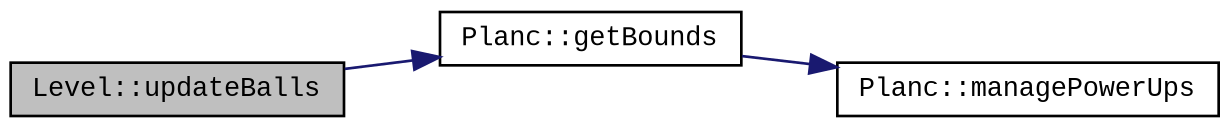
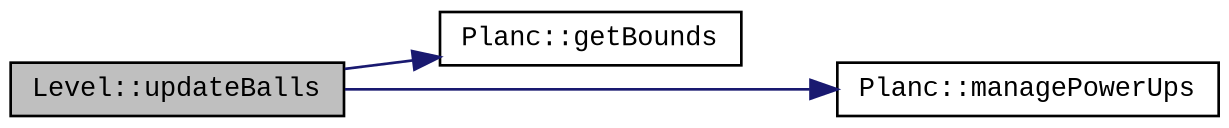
edge "Planc::getBounds" -> "Planc::managePowerUps": now "Level::updateBalls" -> "Planc::managePowerUps"
